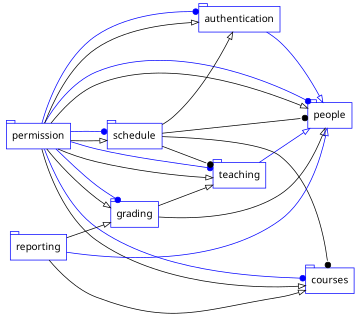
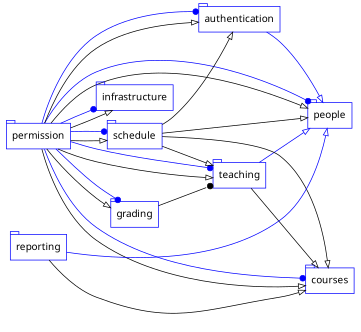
node "infrastructure": added
edge "schedule" -> "people": arrowhead dot -> empty
edge "schedule" -> "teaching": arrowhead dot -> empty
edge "schedule" -> "courses": arrowhead dot -> empty
edge "grading" -> "teaching": arrowhead empty -> dot
edge "grading" -> "people": removed
edge "teaching" -> "courses": added
edge "reporting" -> "grading": removed
